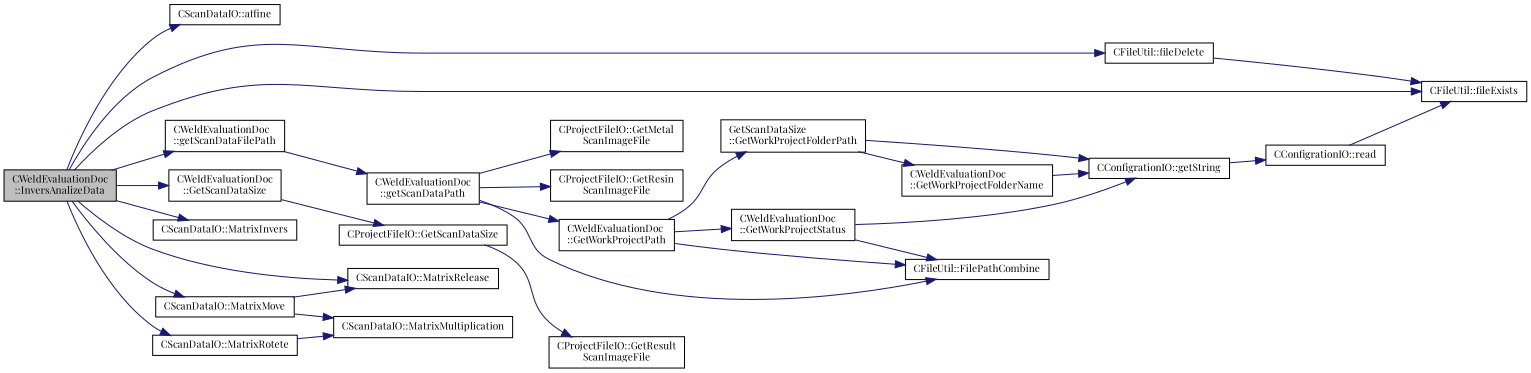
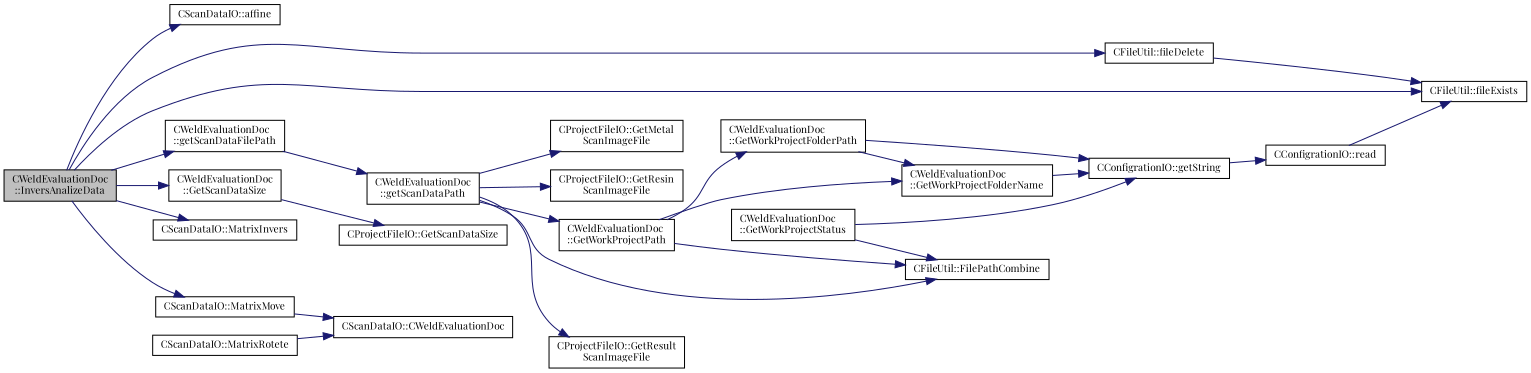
node "GetScanDataSize ::GetWorkProjectFolderPath": label "GetScanDataSize ::GetWorkProjectFolderPath" -> "CWeldEvaluationDoc ::GetWorkProjectFolderPath"
edge "CWeldEvaluationDoc ::GetWorkProjectPath" -> "CWeldEvaluationDoc ::GetWorkProjectStatus": now "CWeldEvaluationDoc ::GetWorkProjectPath" -> "CWeldEvaluationDoc ::GetWorkProjectFolderName"
edge "CWeldEvaluationDoc ::InversAnalizeData" -> "CScanDataIO::MatrixRotete": removed
node "CScanDataIO::MatrixRelease": removed
edge "CProjectFileIO::GetScanDataSize" -> "CProjectFileIO::GetResult ScanImageFile": now "CWeldEvaluationDoc ::getScanDataPath" -> "CProjectFileIO::GetResult ScanImageFile"
node "CScanDataIO::MatrixMultiplication": label "CScanDataIO::MatrixMultiplication" -> "CScanDataIO::CWeldEvaluationDoc"
